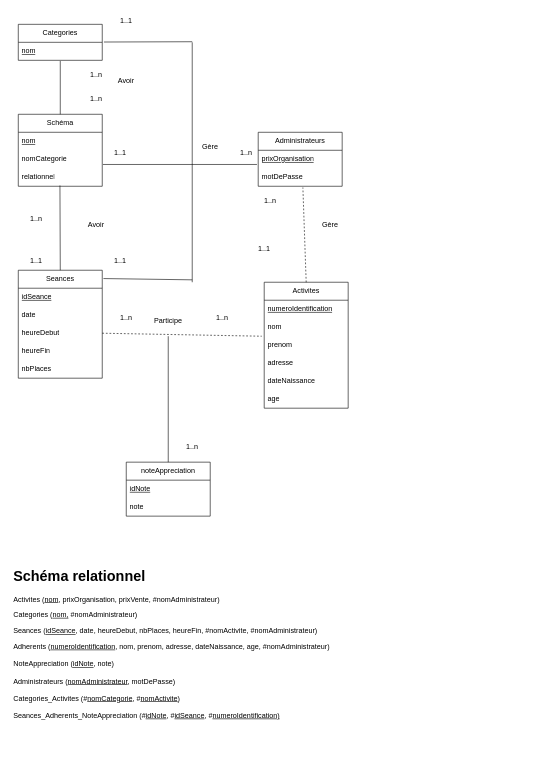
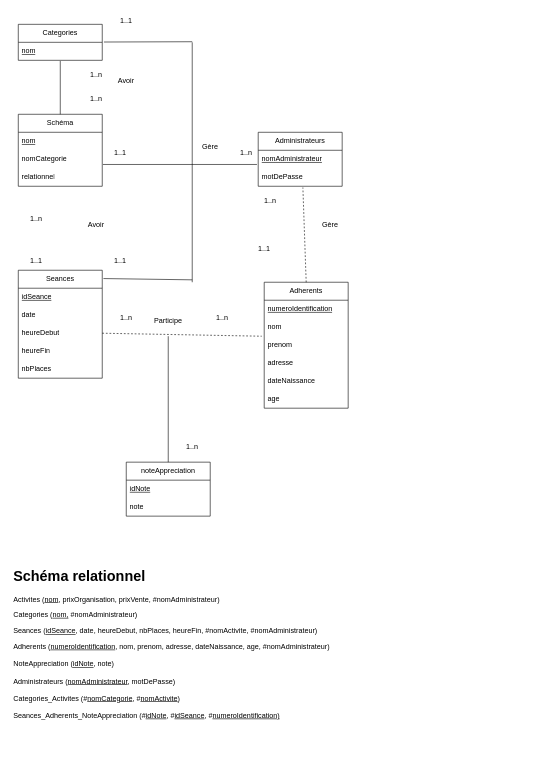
node "prixOrganisation": label "prixOrganisation" -> "nomAdministrateur"
edge "relationnel" -- "Seances": removed
node "Activites": label "Activites" -> "Adherents"
